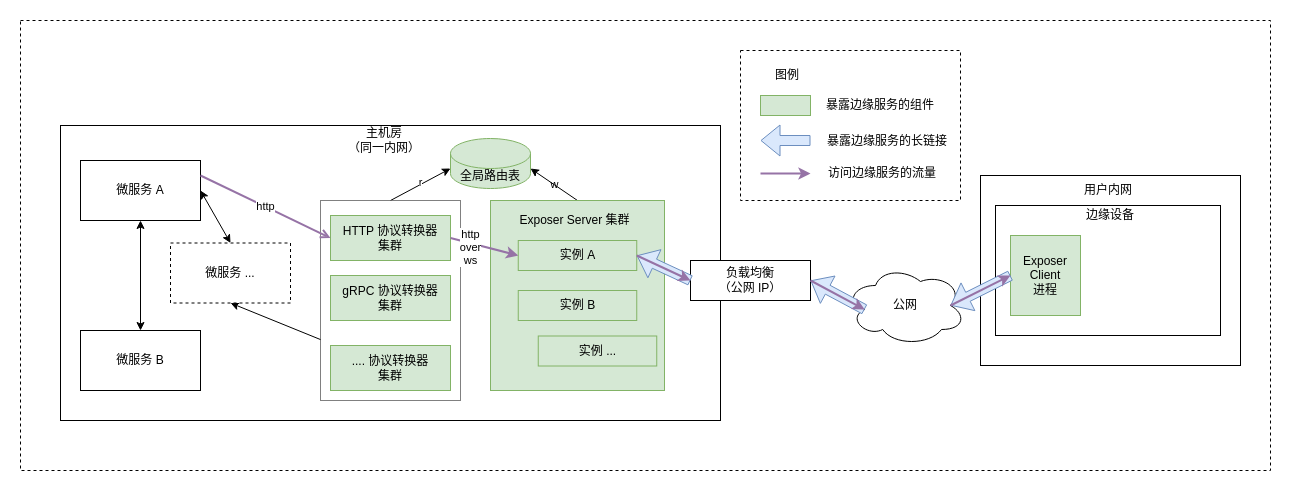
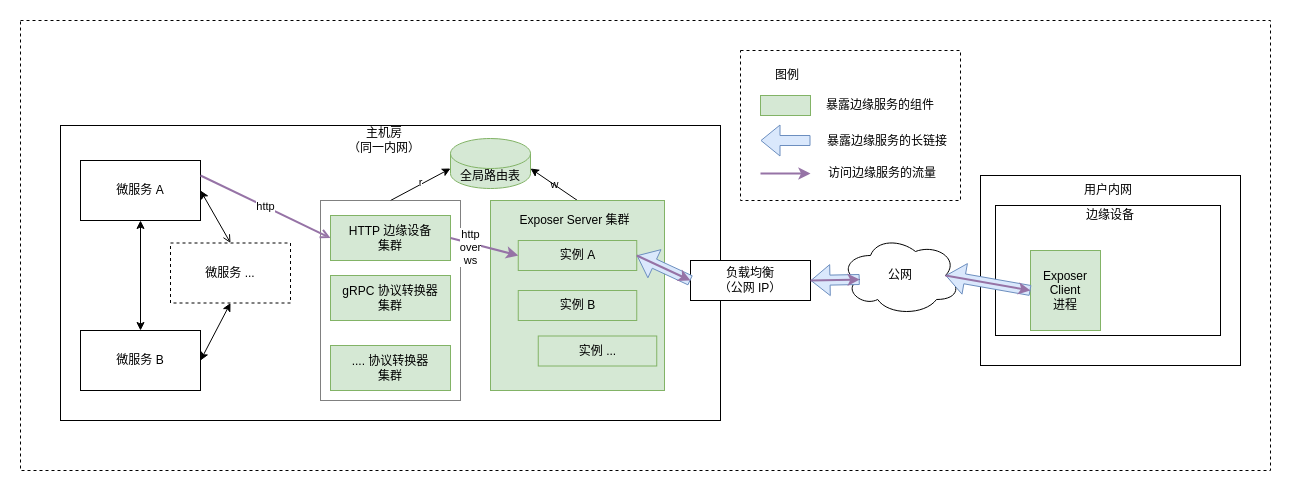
edge "微服务 A" -- "微服务 ...": arrowhead classic -> open
node "HTTP 协议转换器 集群": label "HTTP 协议转换器 集群" -> "HTTP 边缘设备 集群"
node "Exposer Client 进程": moved (1046, 276) -> (1066, 291)
node "公网": moved (906, 306) -> (901, 276)
edge "微服务 ..." -- ".... 协议转换器 集群": now "微服务 ..." -- "微服务 B"
